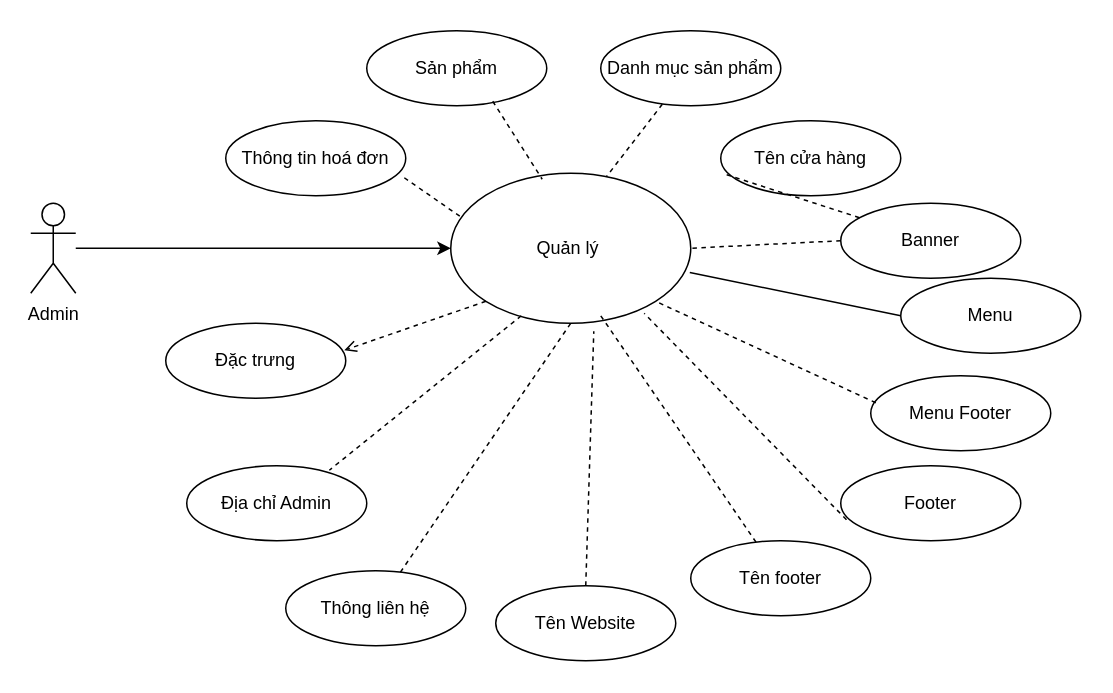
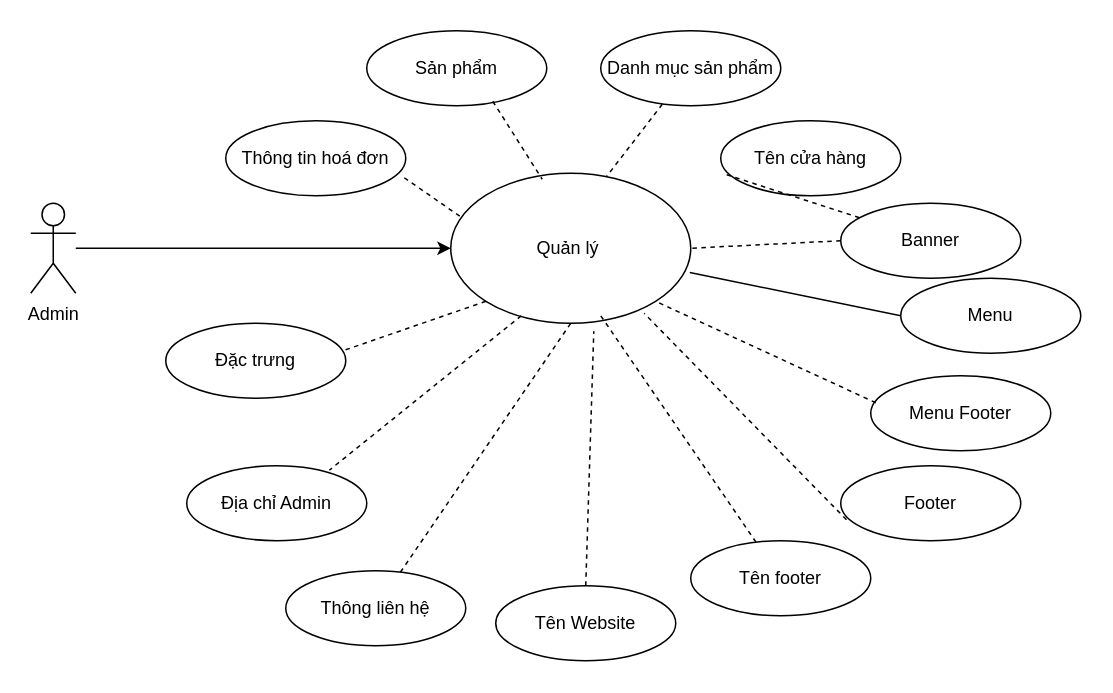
edge "Quản lý" -> "Đặc trưng": arrowhead open -> none
